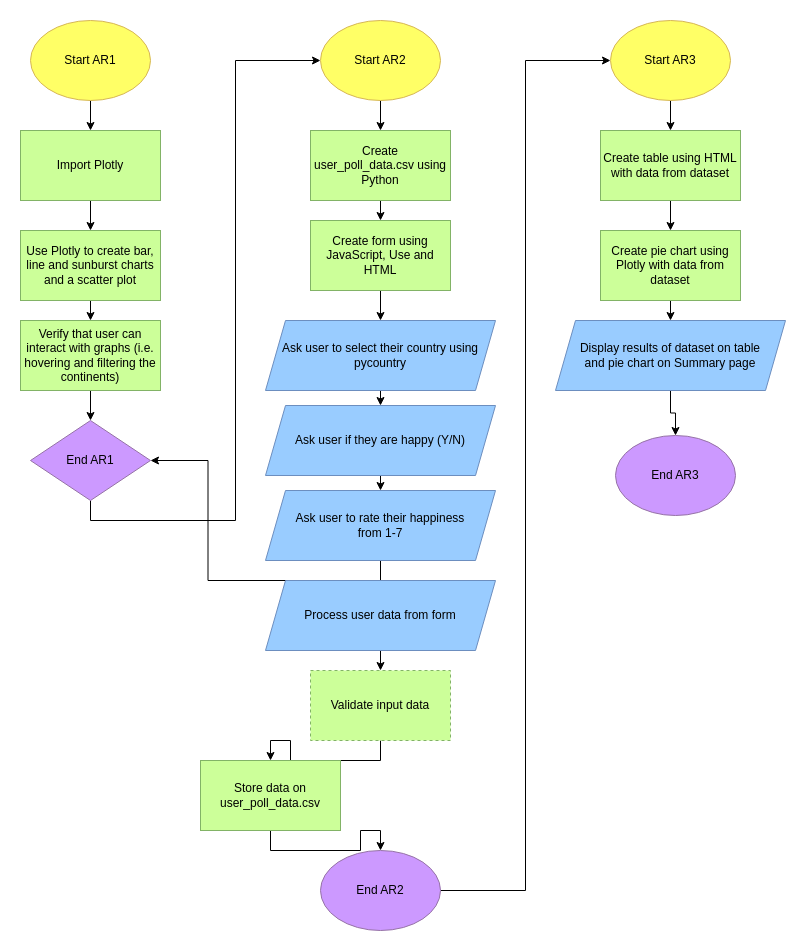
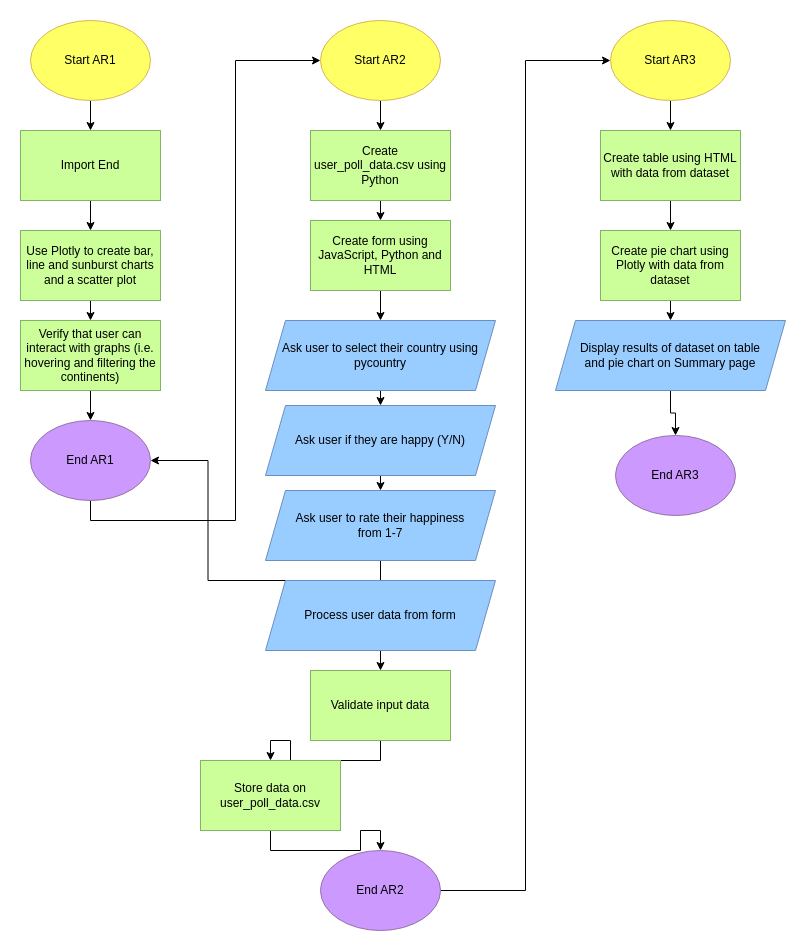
node "Import Plotly": label "Import Plotly" -> "Import End"
node "Create form using JavaScript, Use and HTML": label "Create form using JavaScript, Use and HTML" -> "Create form using JavaScript, Python and HTML"
node "End AR1": shape diamond -> ellipse
node "Validate input data": style dashed -> solid
